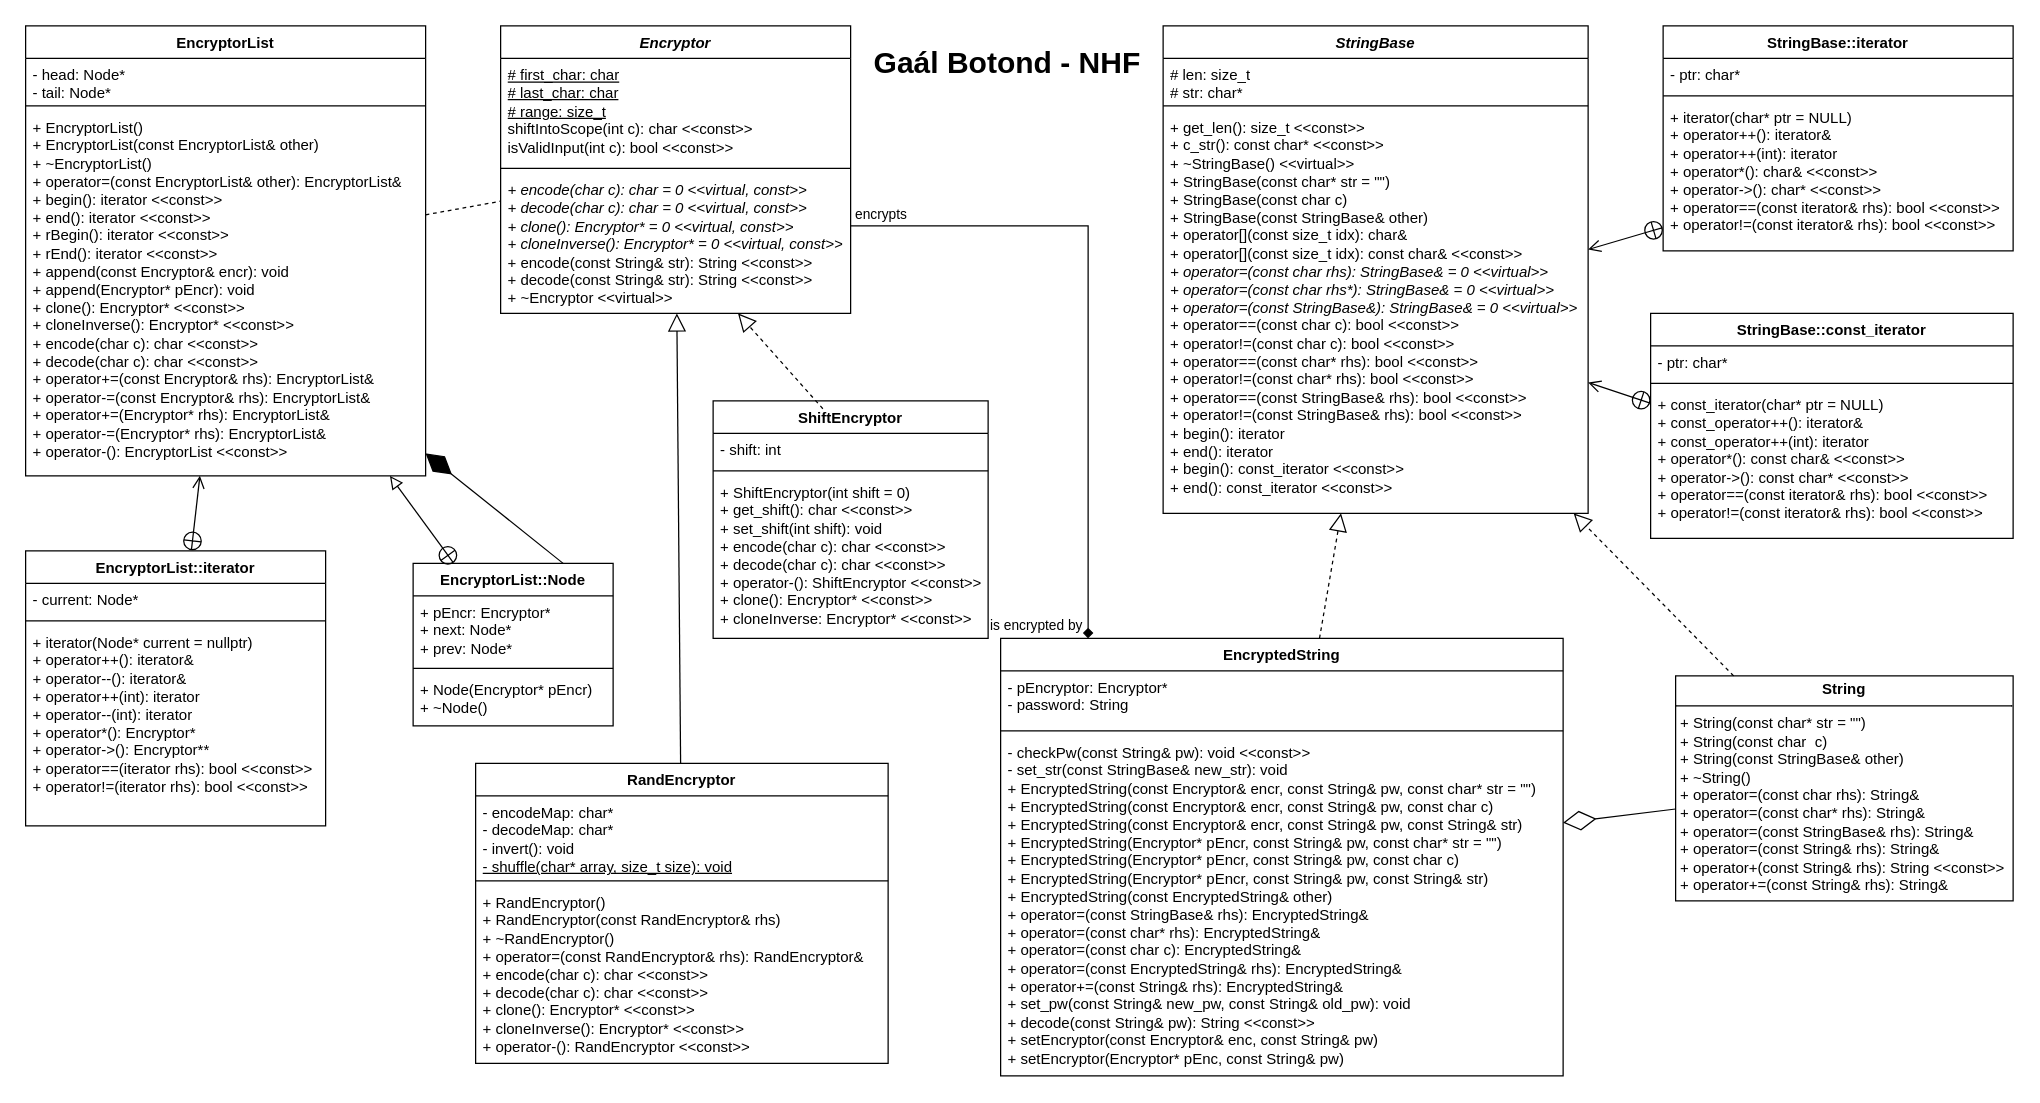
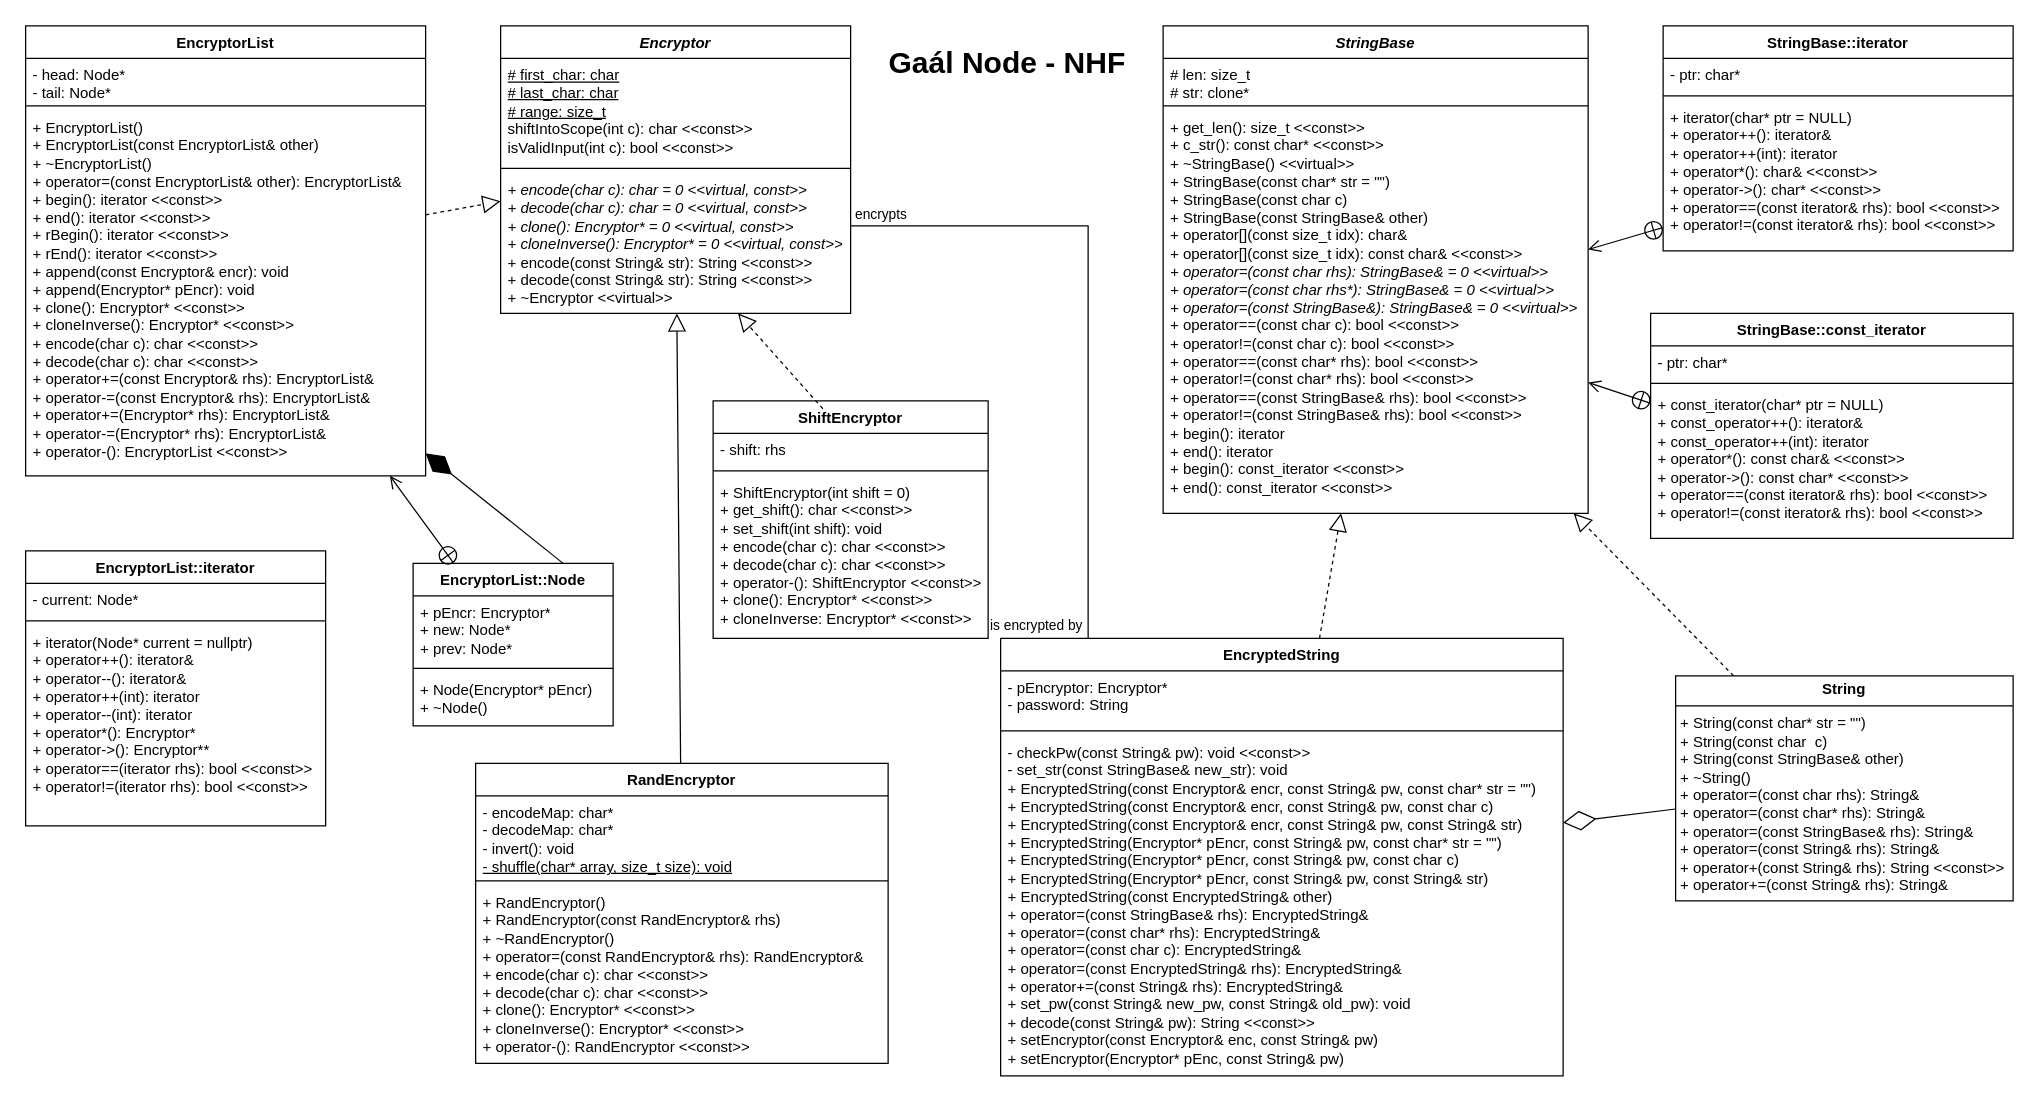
node "Gaál Botond - NHF": label "Gaál Botond - NHF" -> "Gaál Node - NHF"
node "# len: size_t # str: char*": label "# len: size_t # str: char*" -> "# len: size_t # str: clone*"
edge "Encryptor" -- "EncryptorList": arrowhead none -> block
node "- shift: int": label "- shift: int" -> "- shift: rhs"
edge "EncryptorList" -- "EncryptorList::Node": arrowhead block -> open
edge "EncryptorList" -- "EncryptorList::iterator": removed
edge "Encryptor" -> "EncryptedString": arrowhead diamond -> none
node "+ pEncr: Encryptor* + next: Node* + prev: Node*": label "+ pEncr: Encryptor* + next: Node* + prev: Node*" -> "+ pEncr: Encryptor* + new: Node* + prev: Node*"
